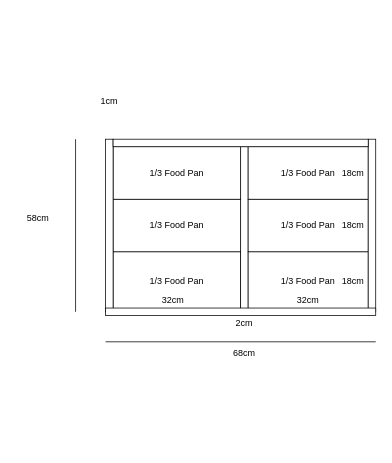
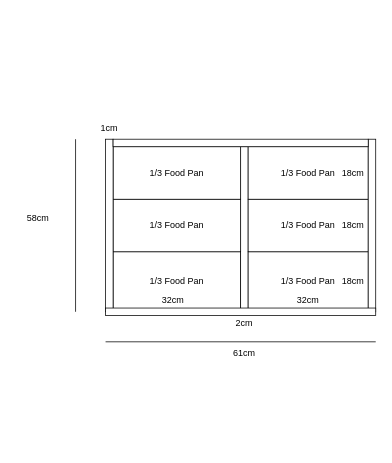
node "1cm": moved (109, 102) -> (109, 128)
node "68cm": label "68cm" -> "61cm"
